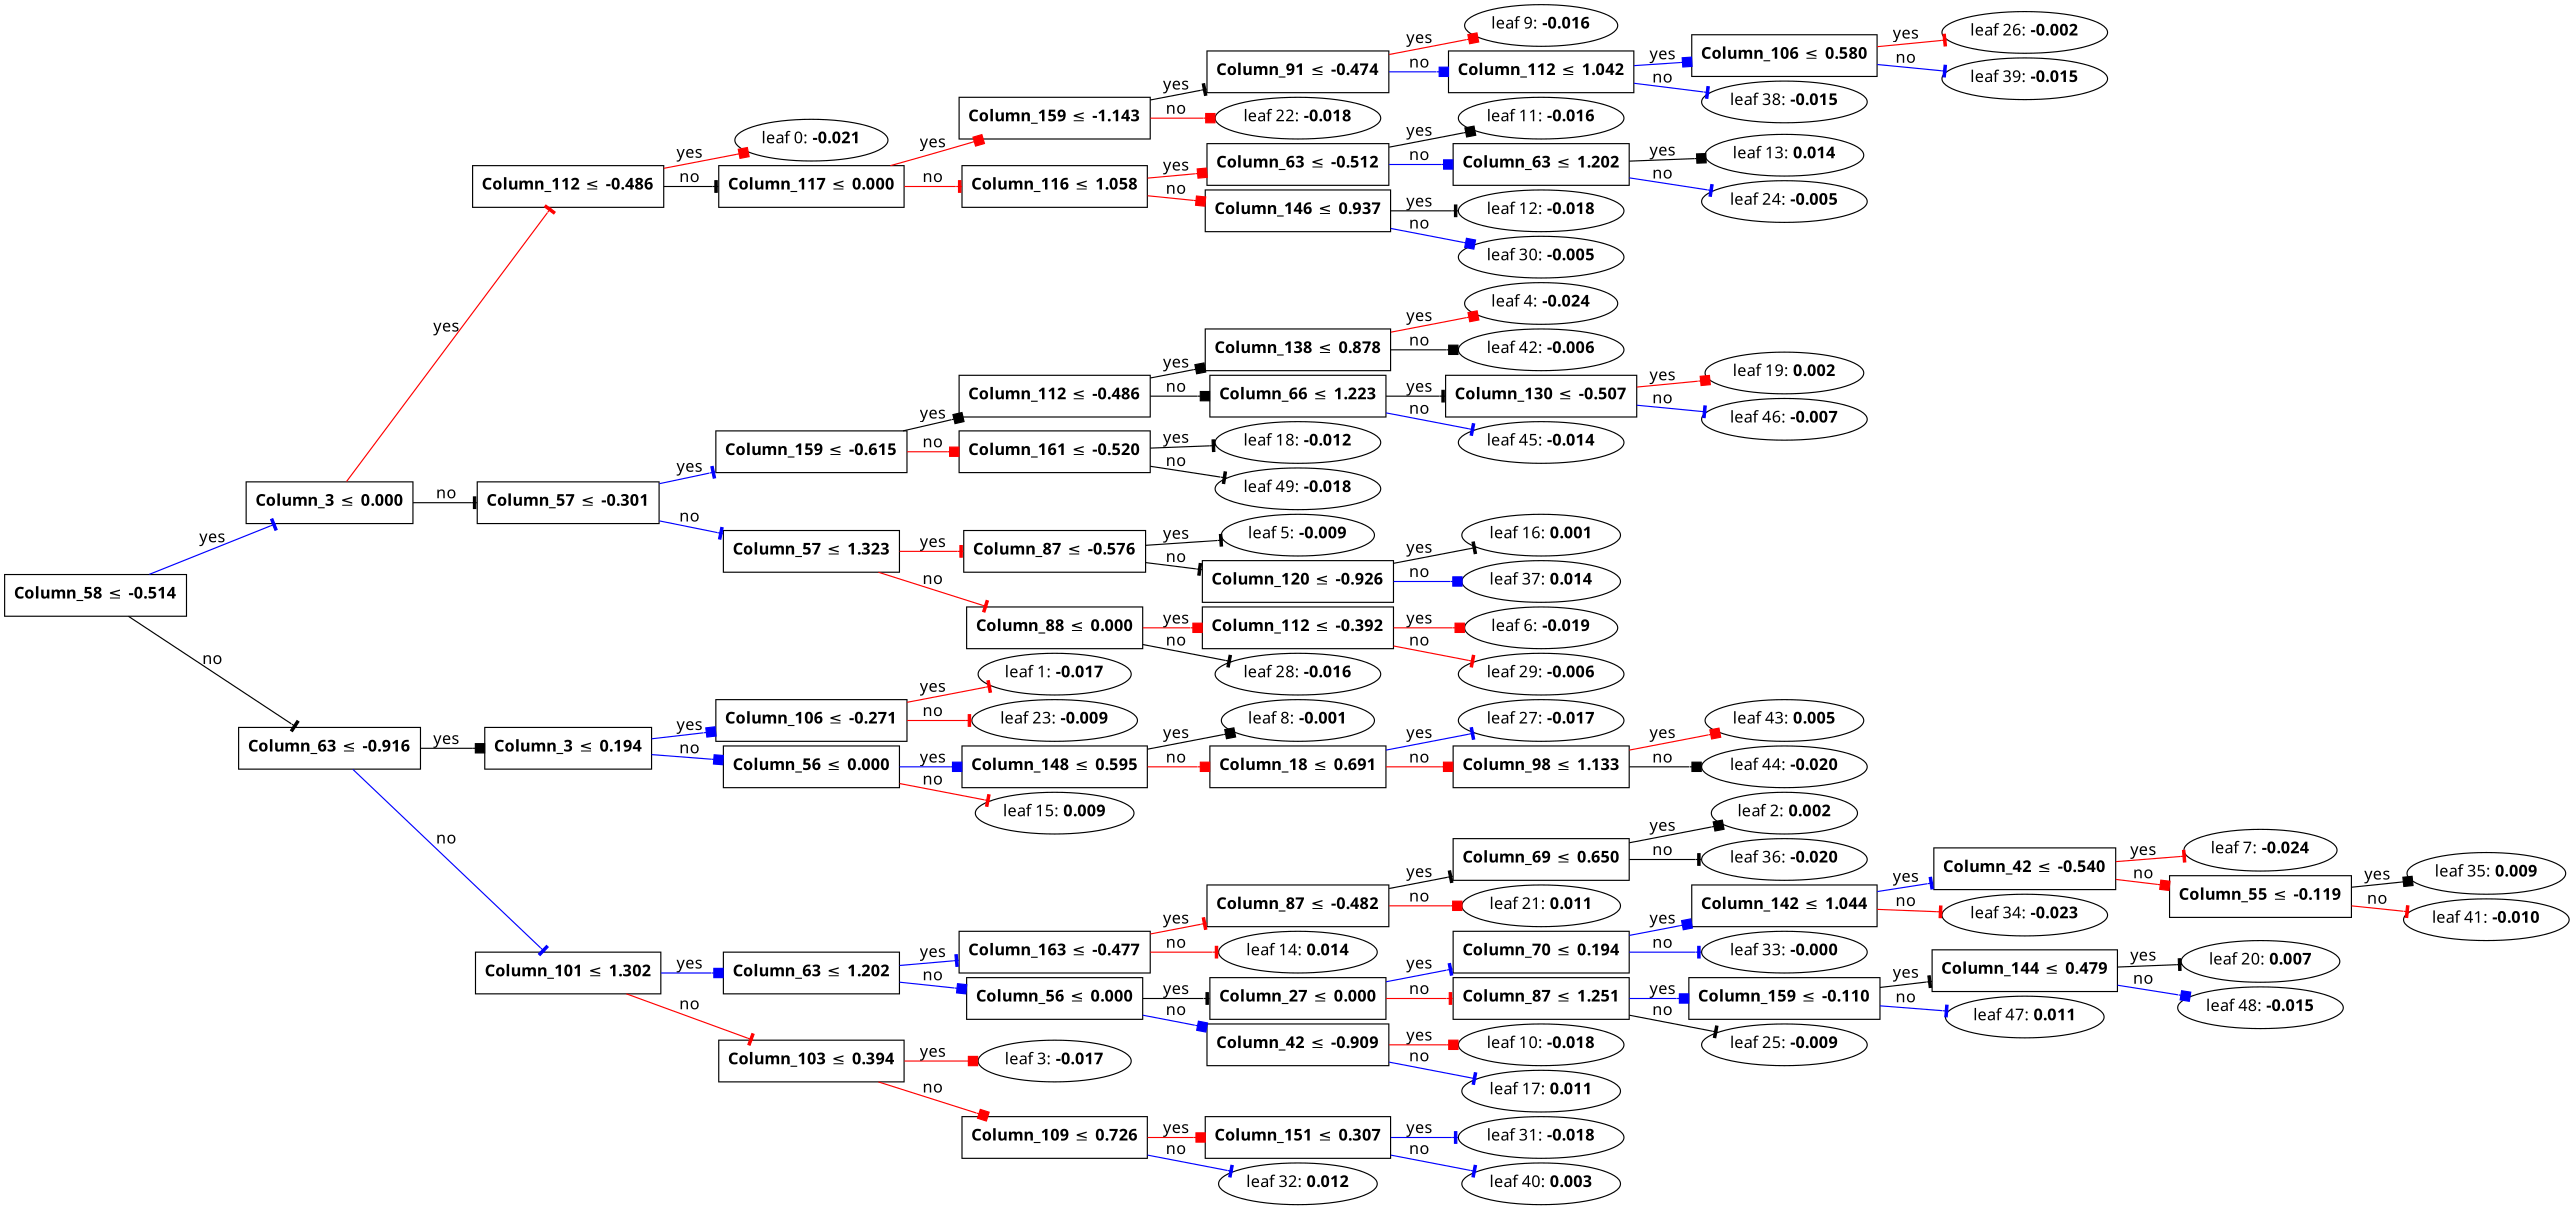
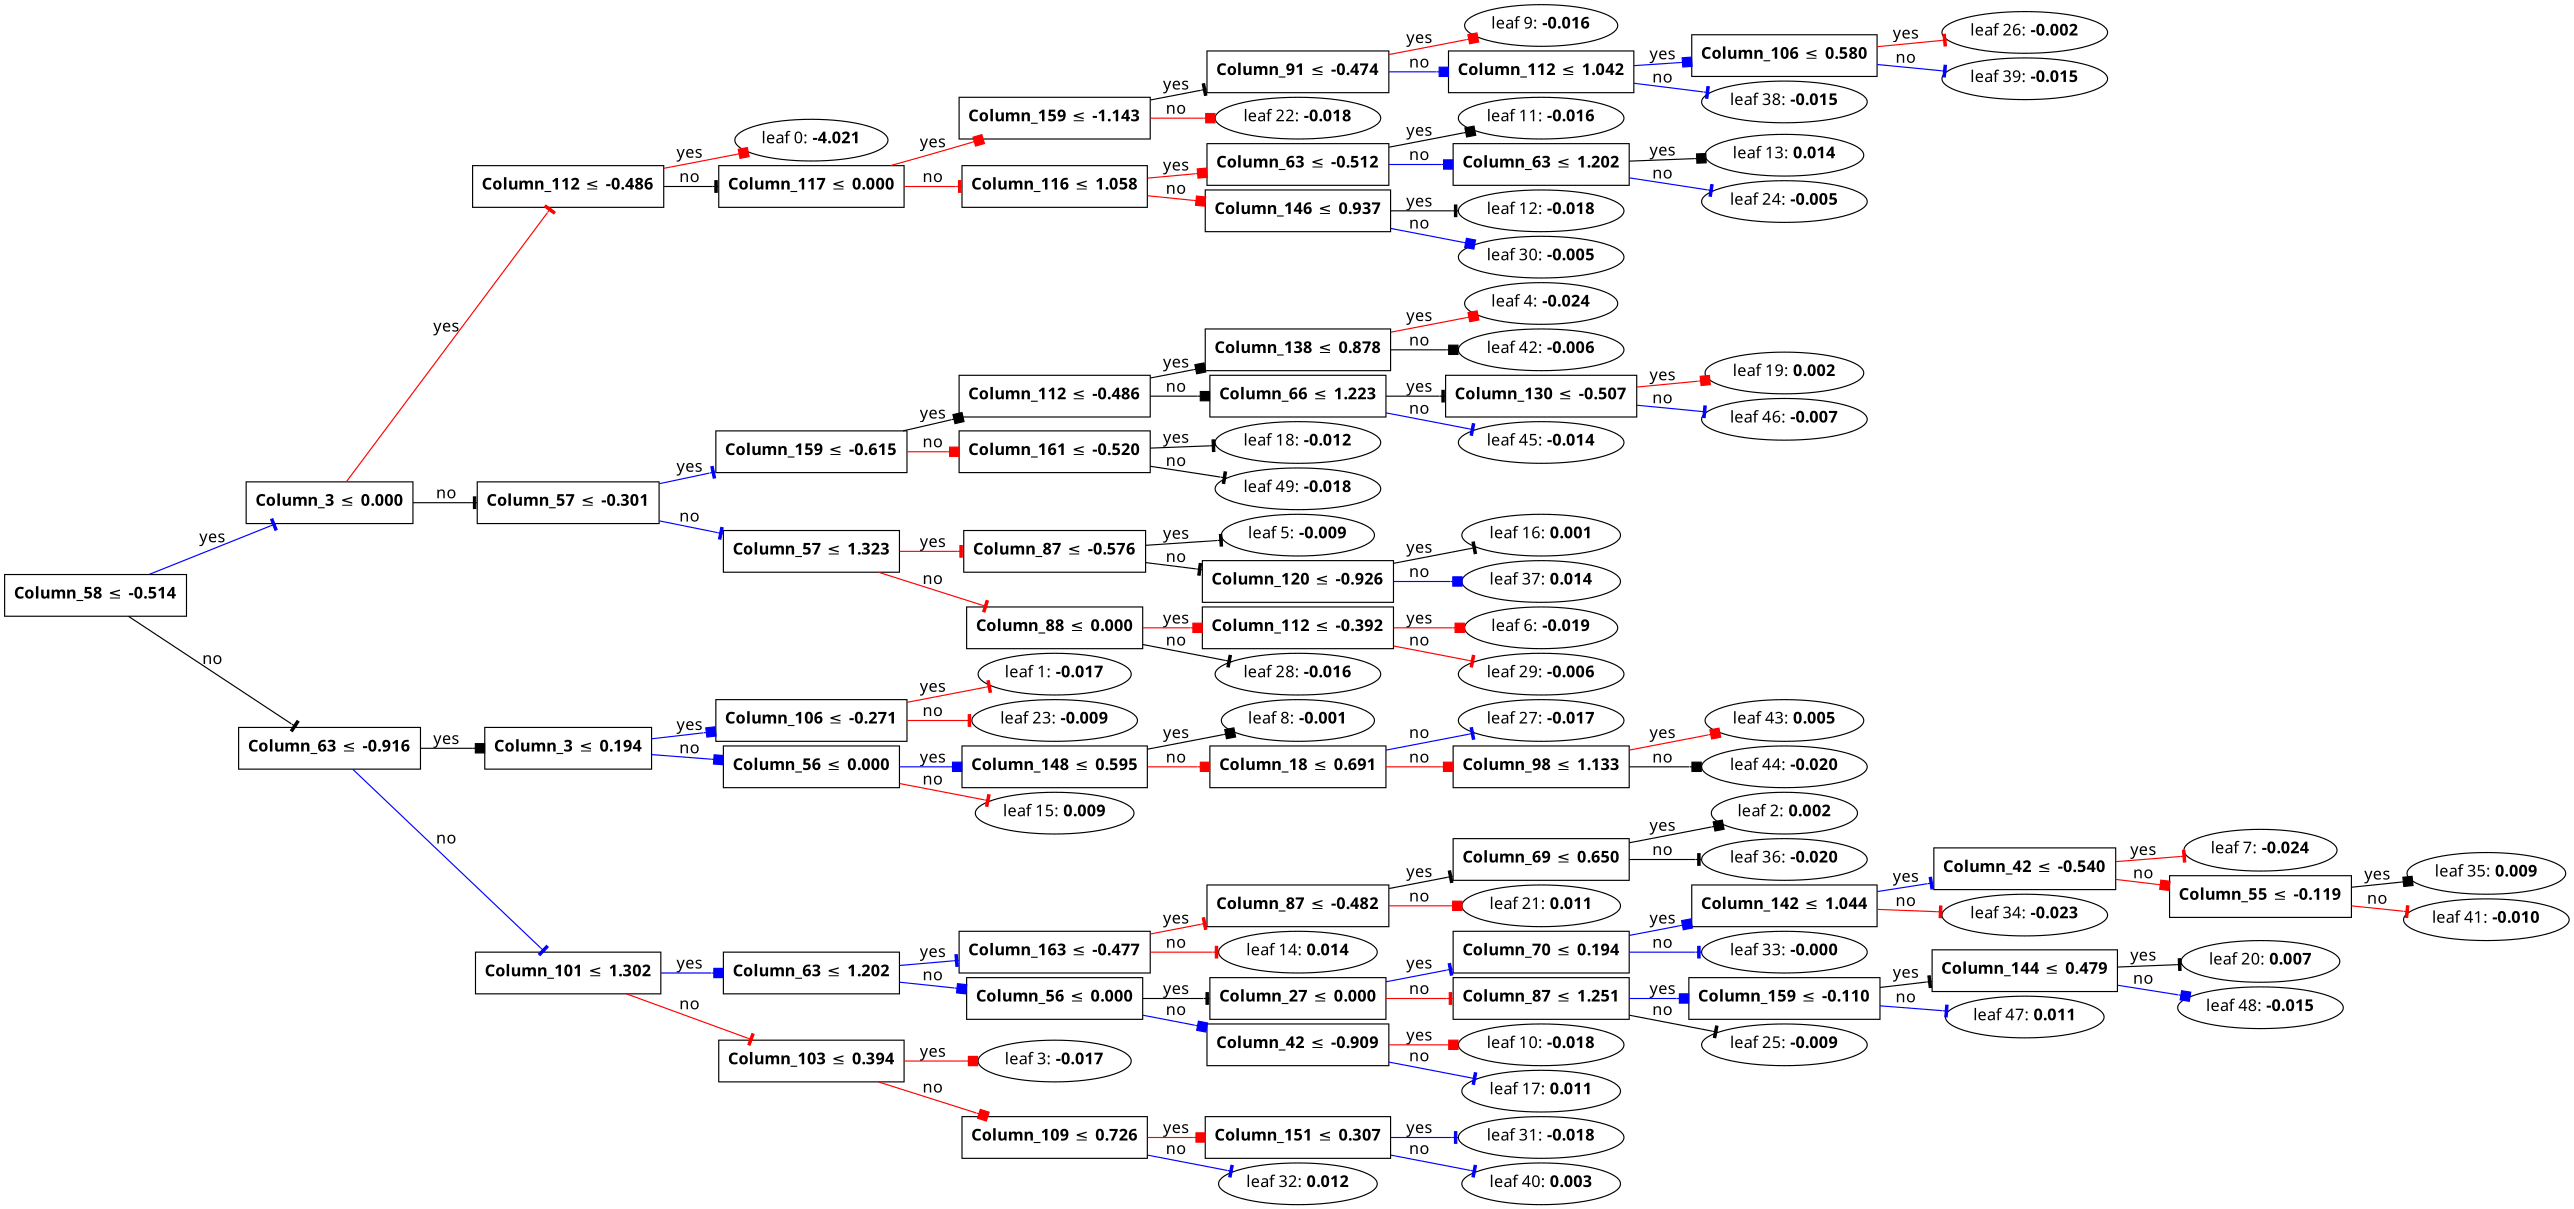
node "leaf 0:": text "-0.021" -> "-4.021"
edge "Column_18" -> "leaf 27:": label "yes" -> "no"
